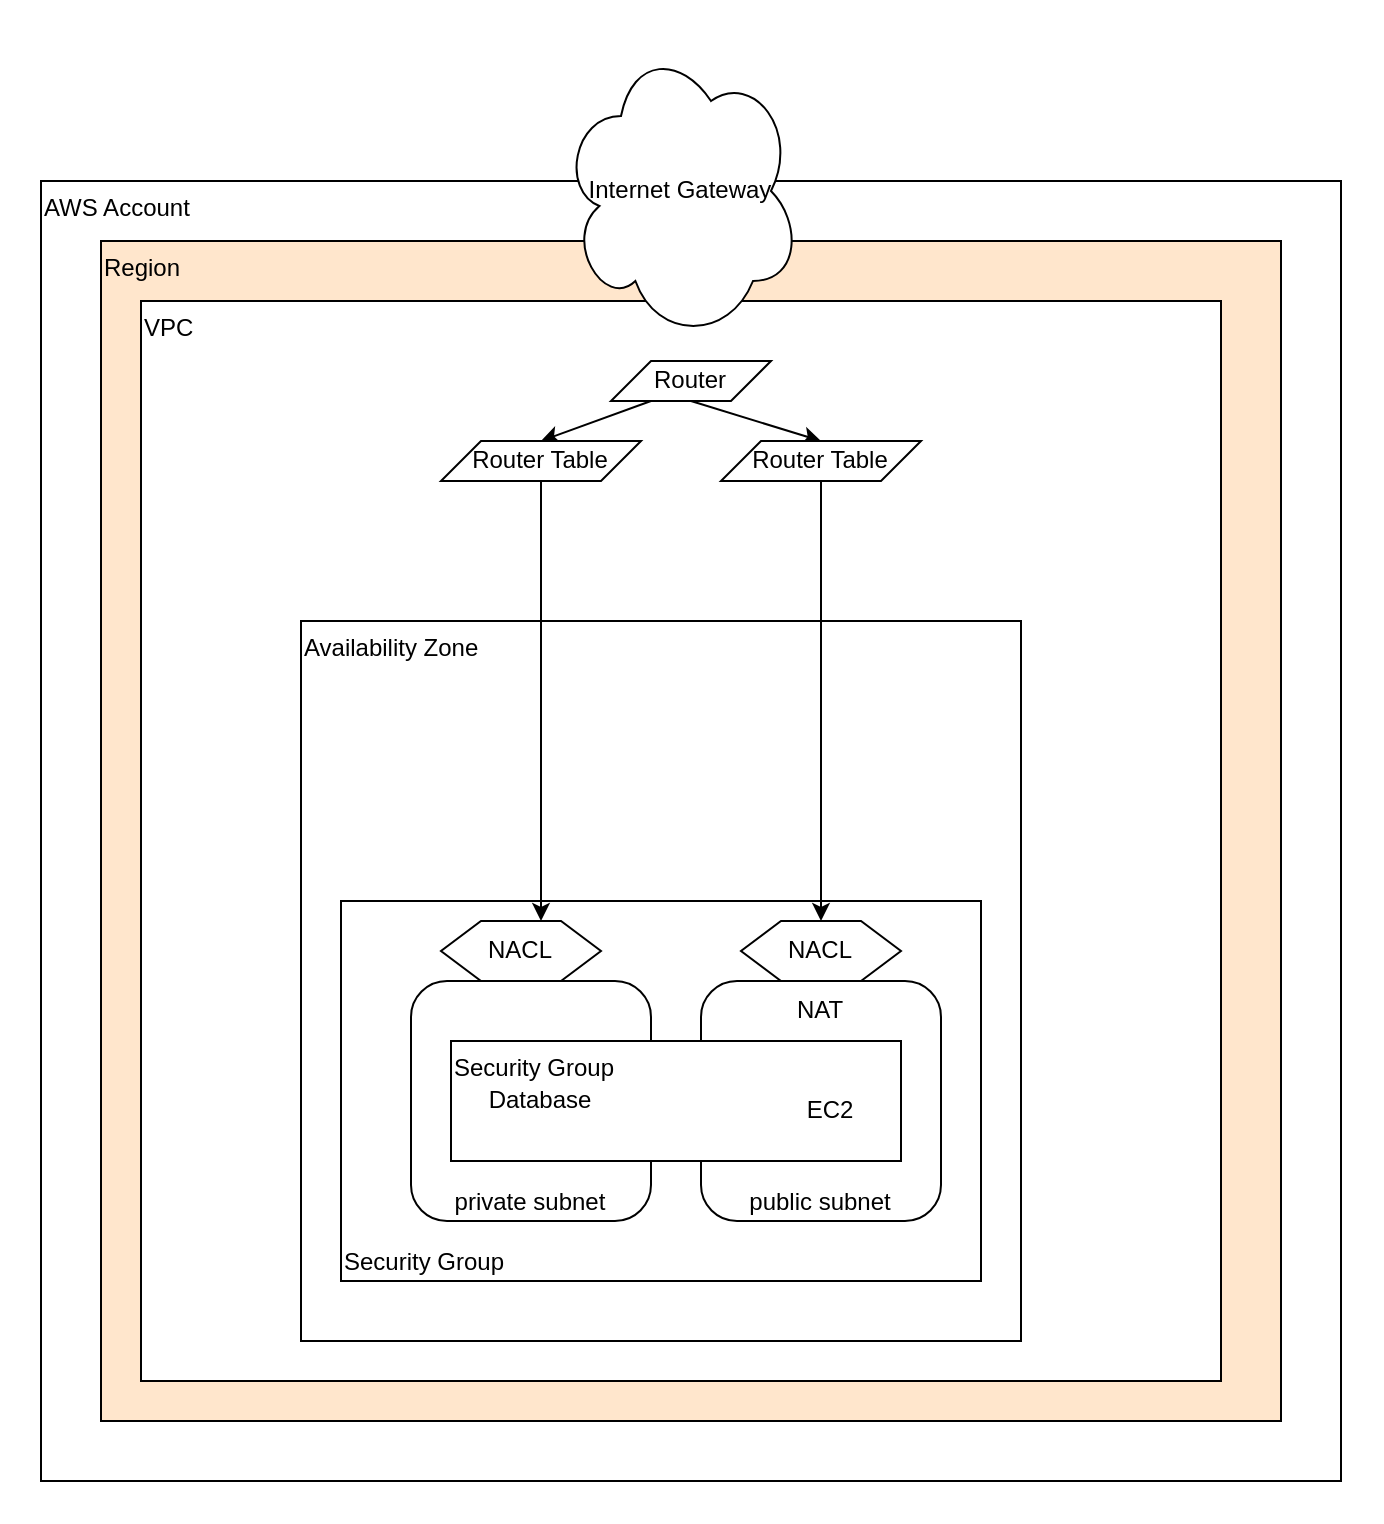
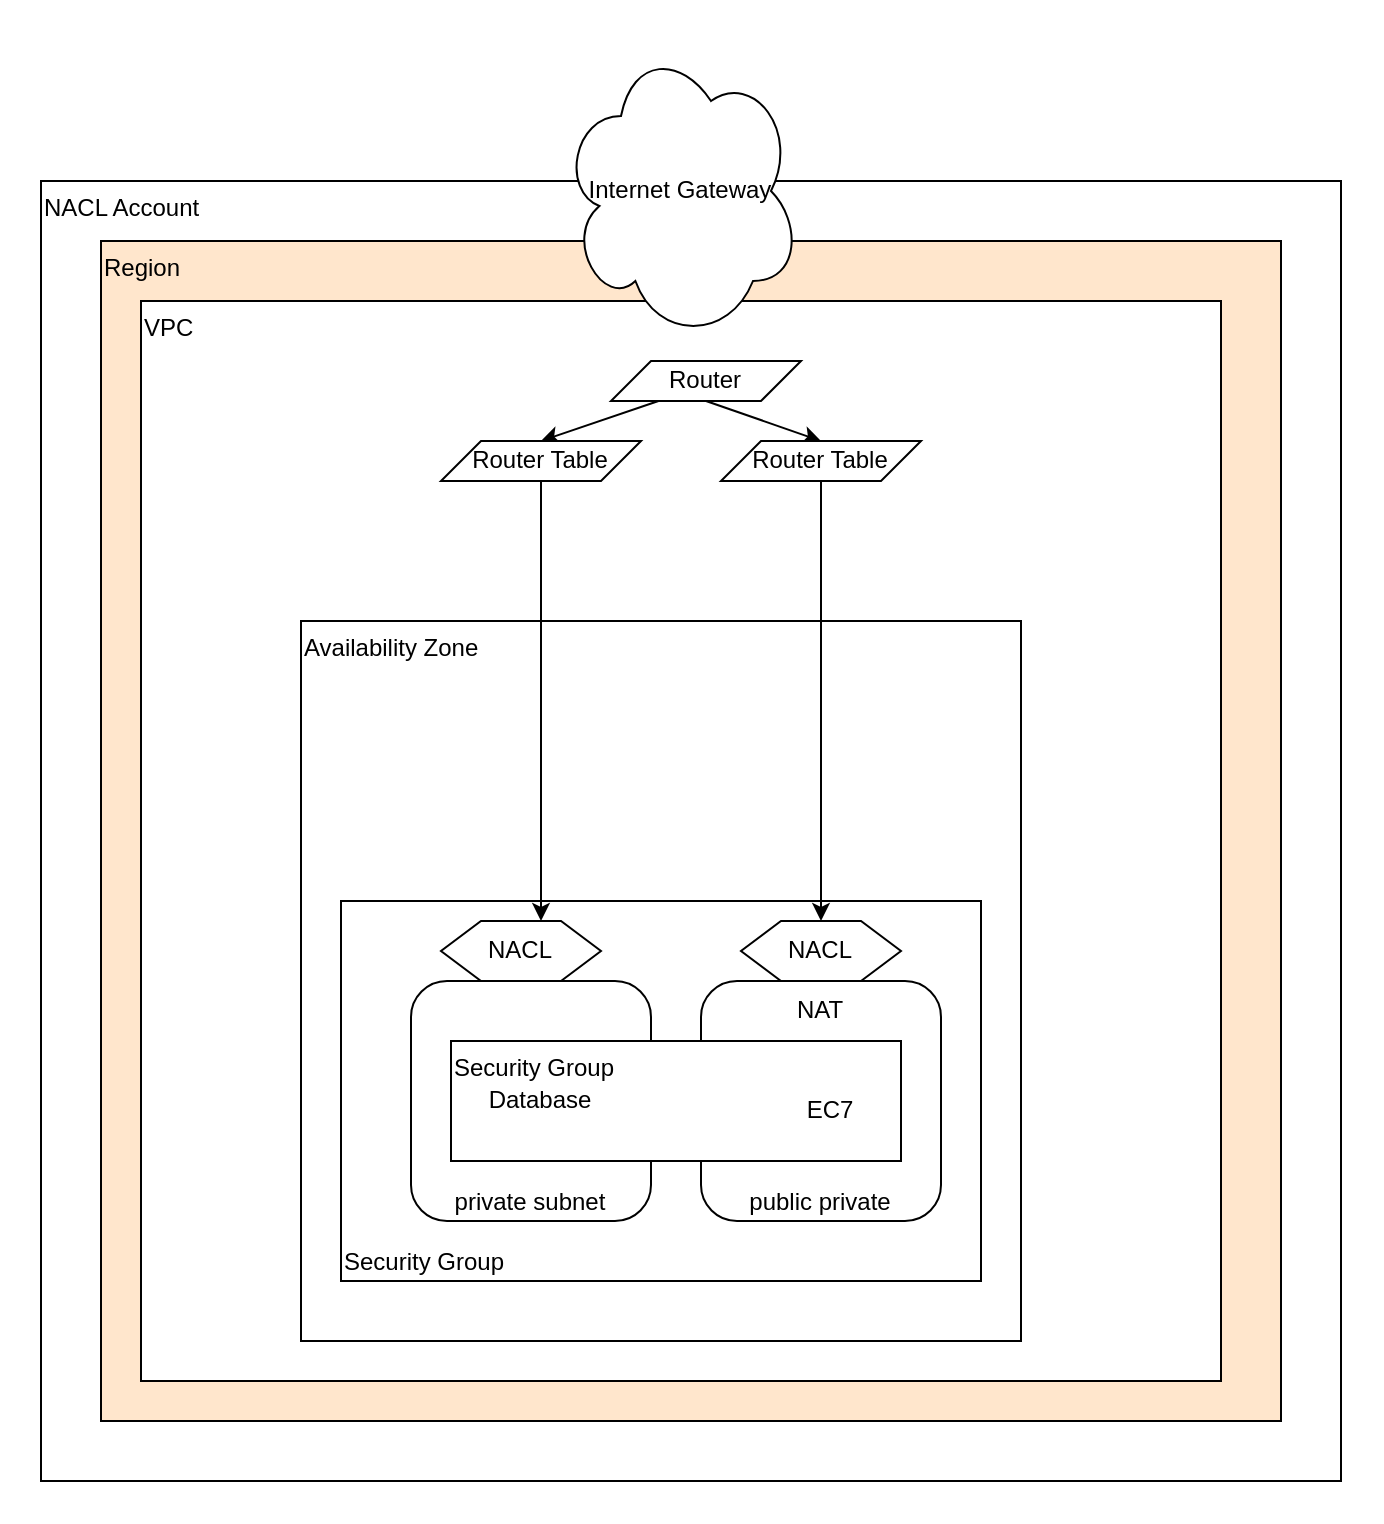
node "AWS Account": label "AWS Account" -> "NACL Account"
node "Router": size 160x40 -> 190x40
node "EC2": label "EC2" -> "EC7"
node "public subnet": label "public subnet" -> "public private"
